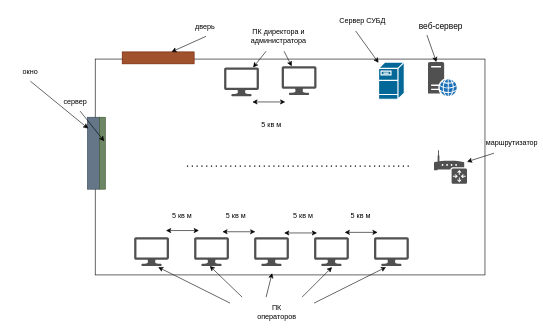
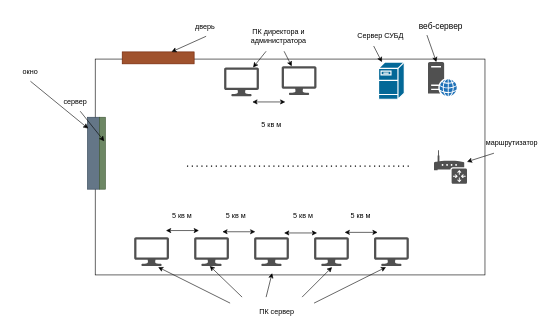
node "Сервер СУБД": moved (362, 21) -> (380, 36)
node "ПК операторов": label "ПК операторов" -> "ПК сервер"
